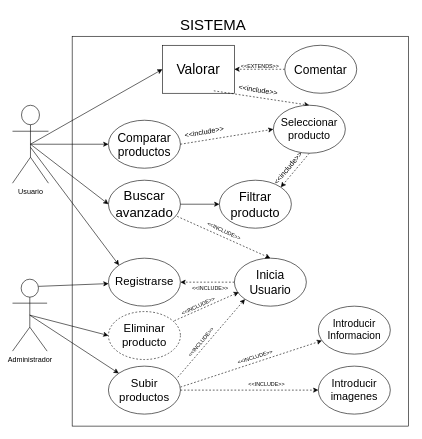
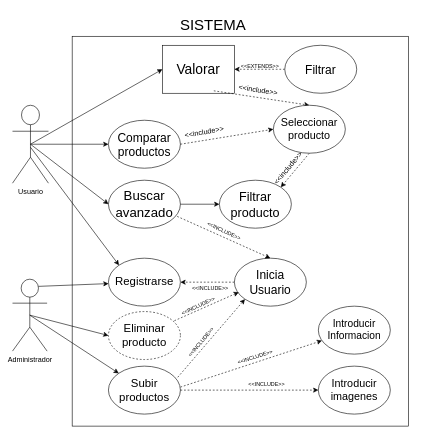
node "Comentar": label "Comentar" -> "Filtrar"
